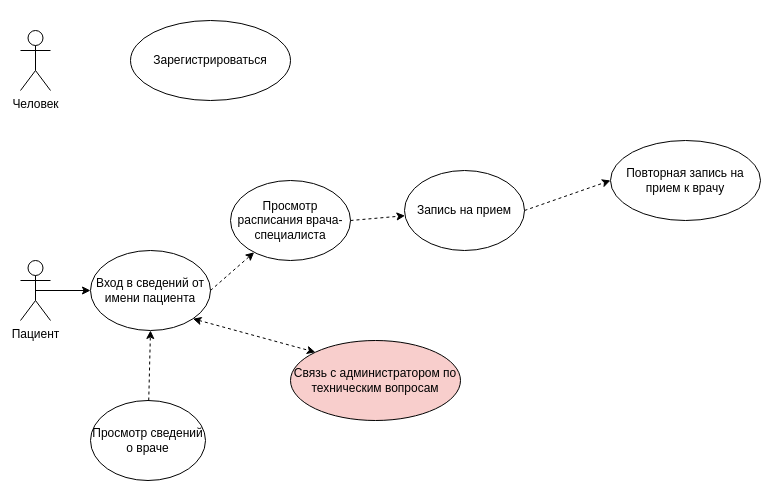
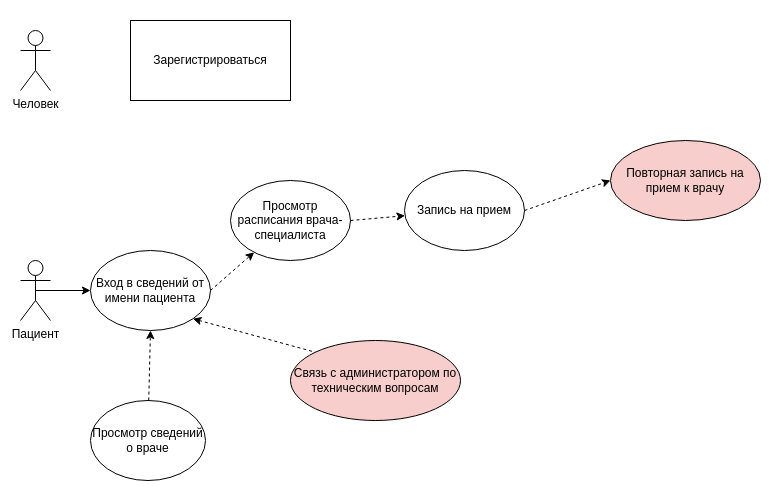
node "Зарегистрироваться": shape ellipse -> rectangle
node "Повторная запись на прием к врачу": fillcolor #ffffff -> #f8cecc
edge "Вход в сведений от имени пациента" -- "Связь с администратором по техническим вопросам": arrowhead classic -> none
